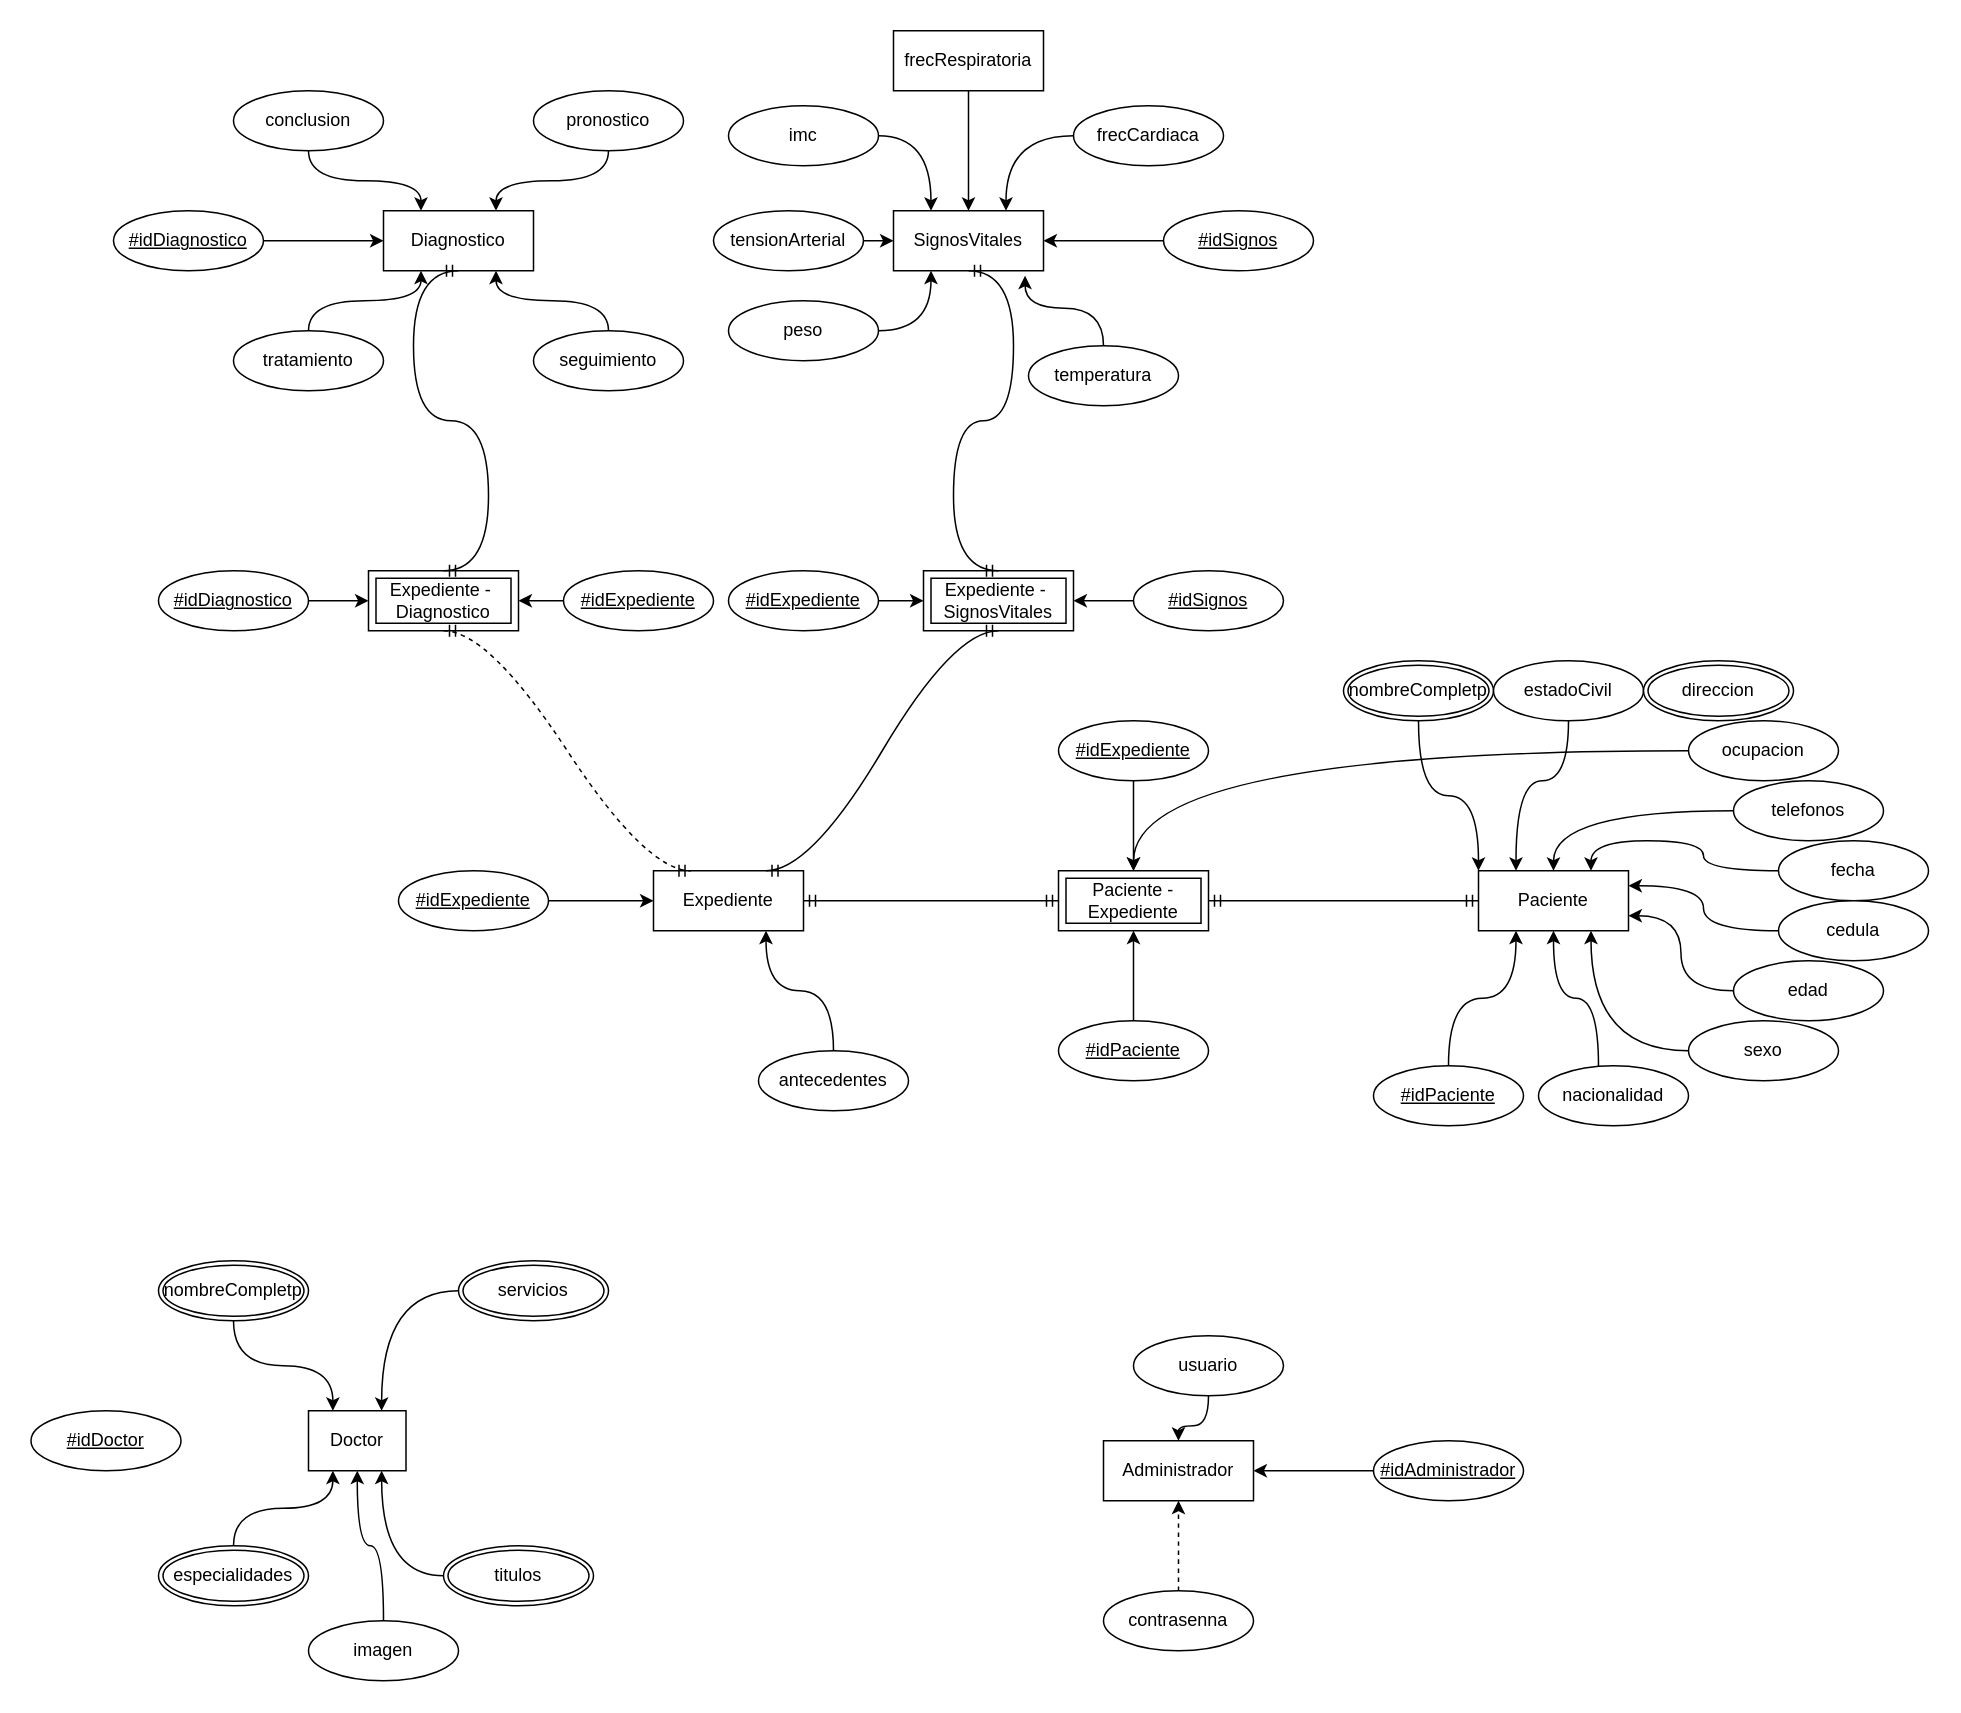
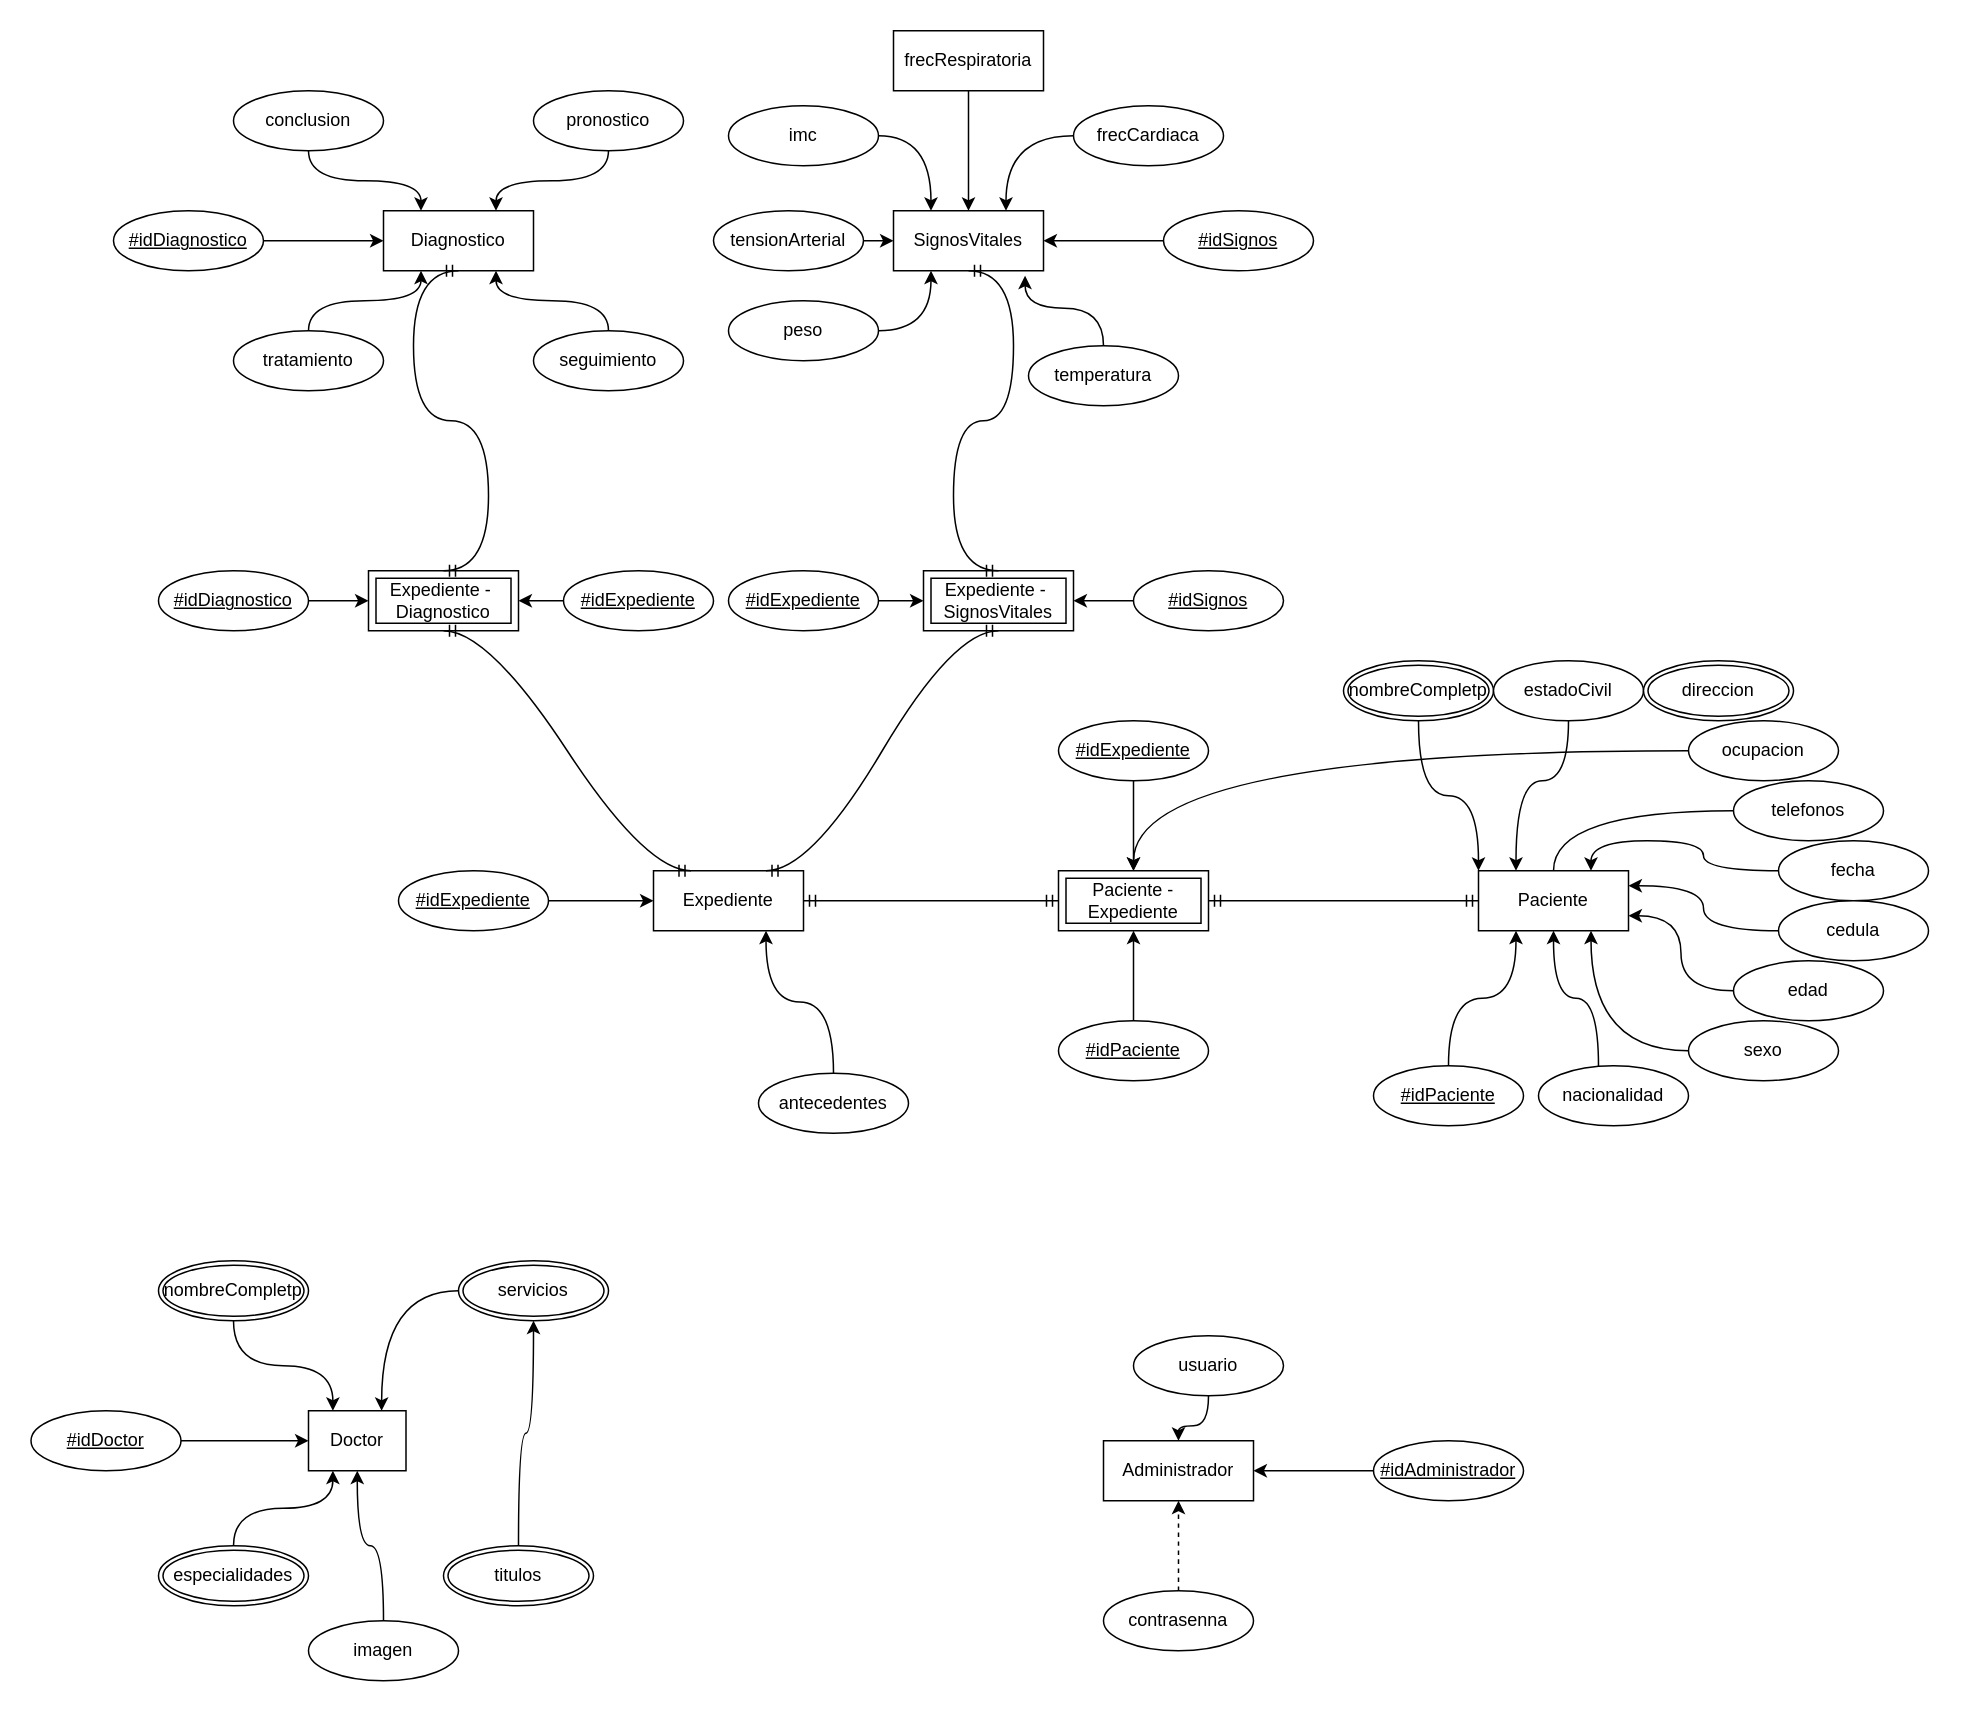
edge "Expediente - Diagnostico" -- "Expediente": style dashed -> solid
edge "telefonos" -> "Paciente": arrowhead classic -> none
node "antecedentes": moved (833, 1081) -> (833, 1103)
edge "#idDoctor" -> "Doctor": added
edge "titulos" -> "Doctor": now "titulos" -> "servicios"
